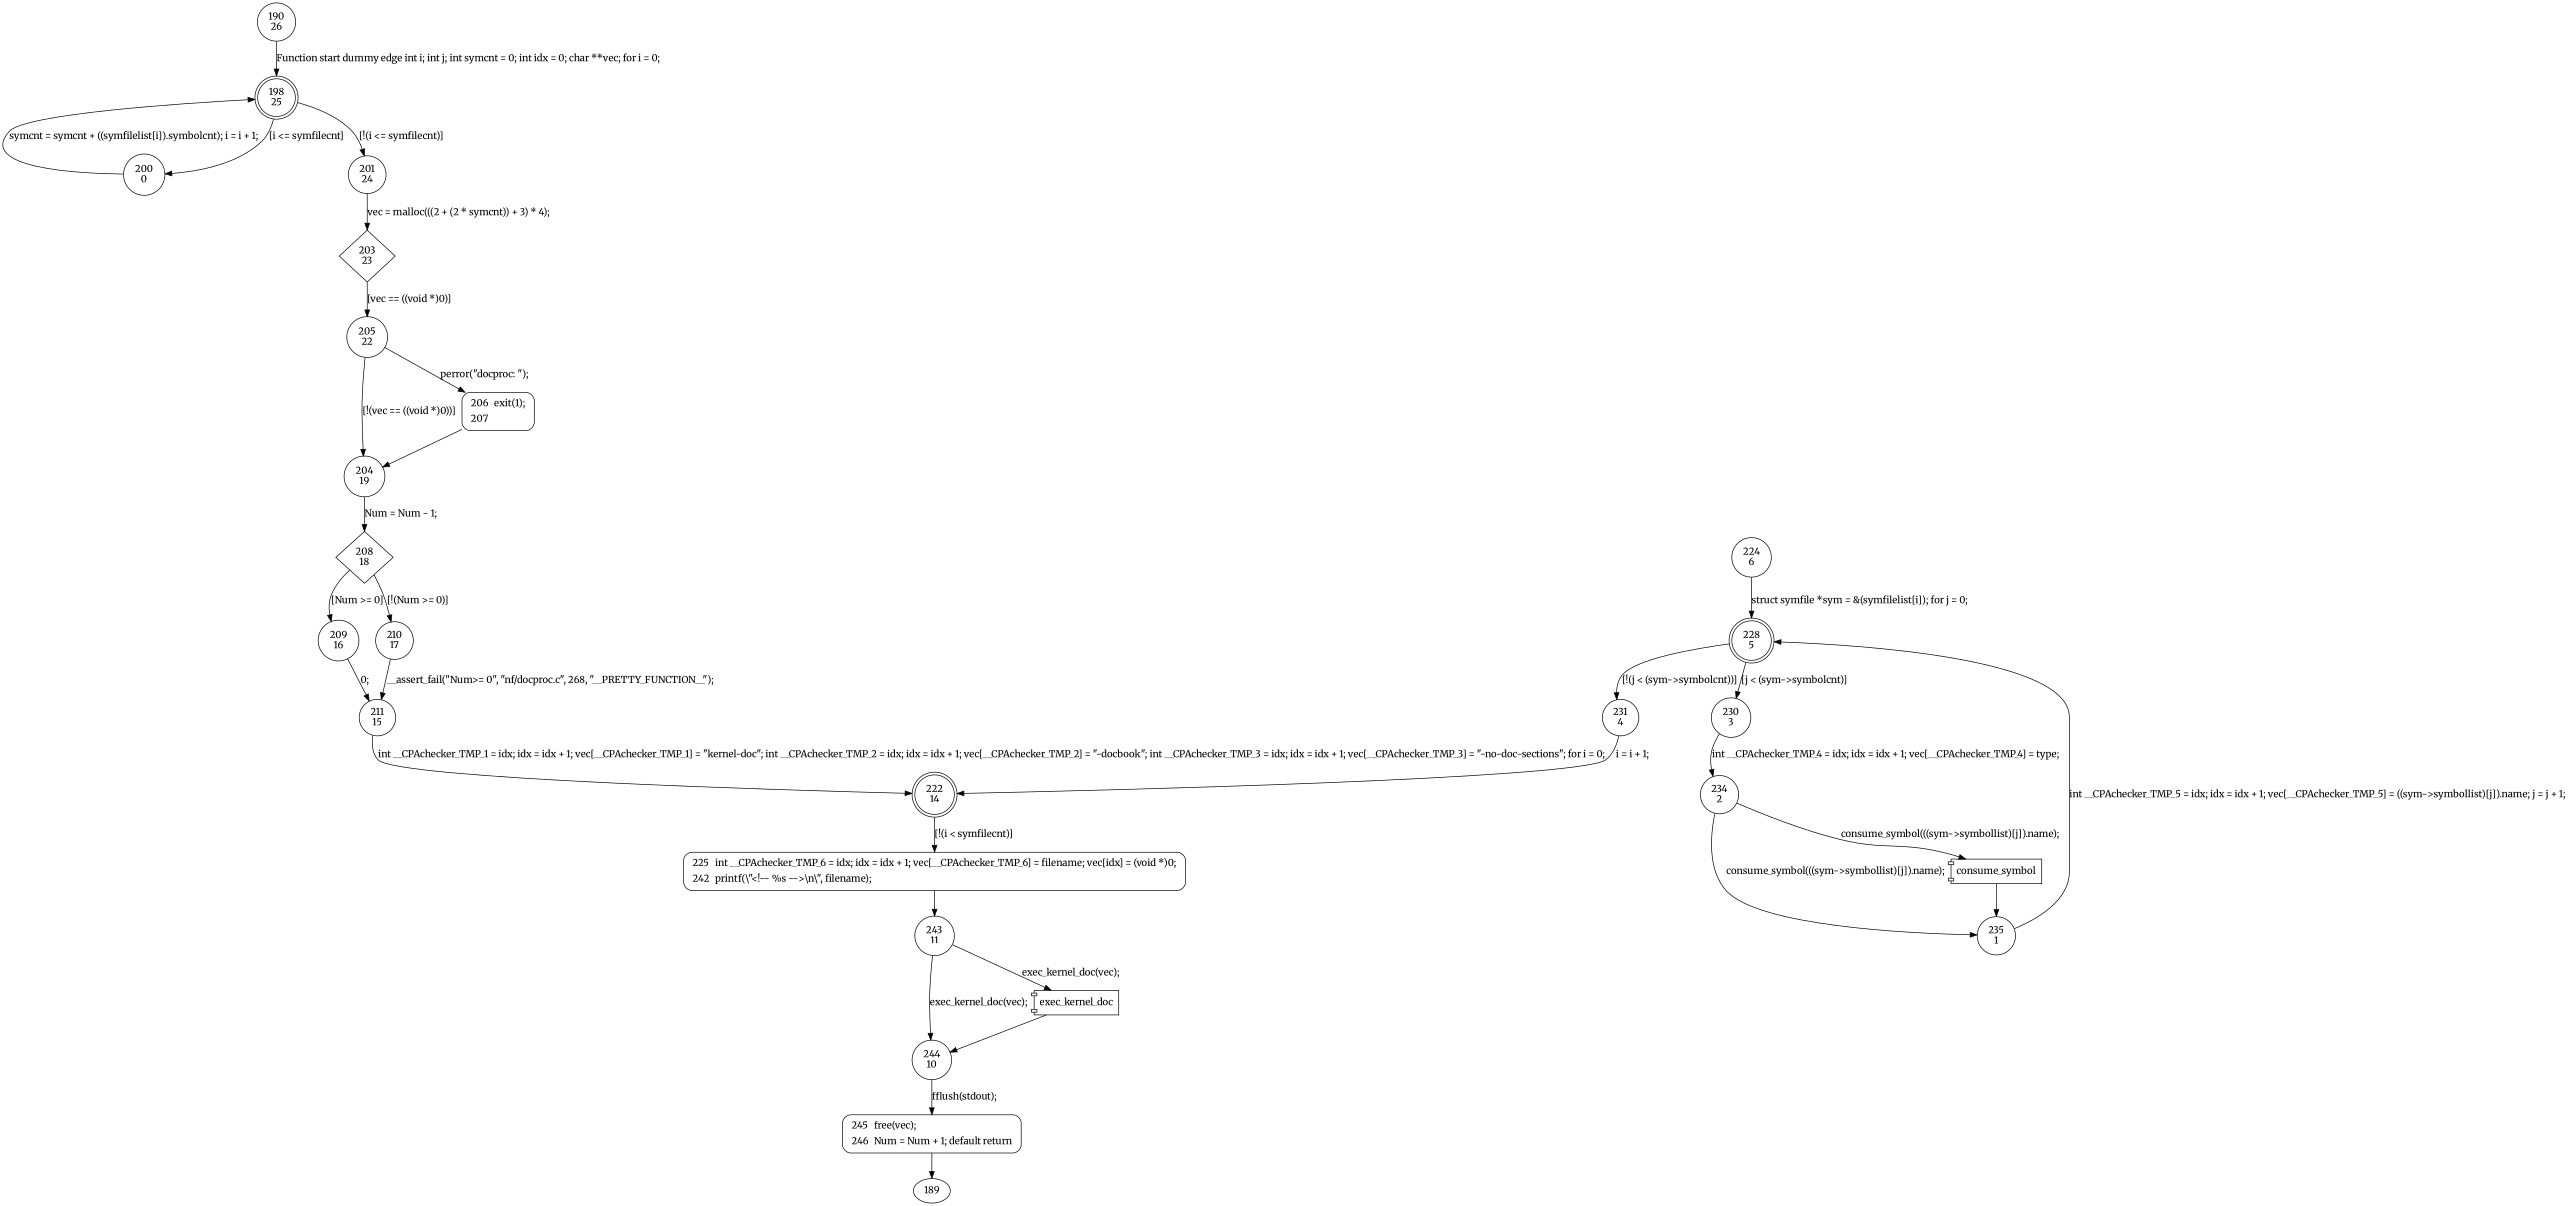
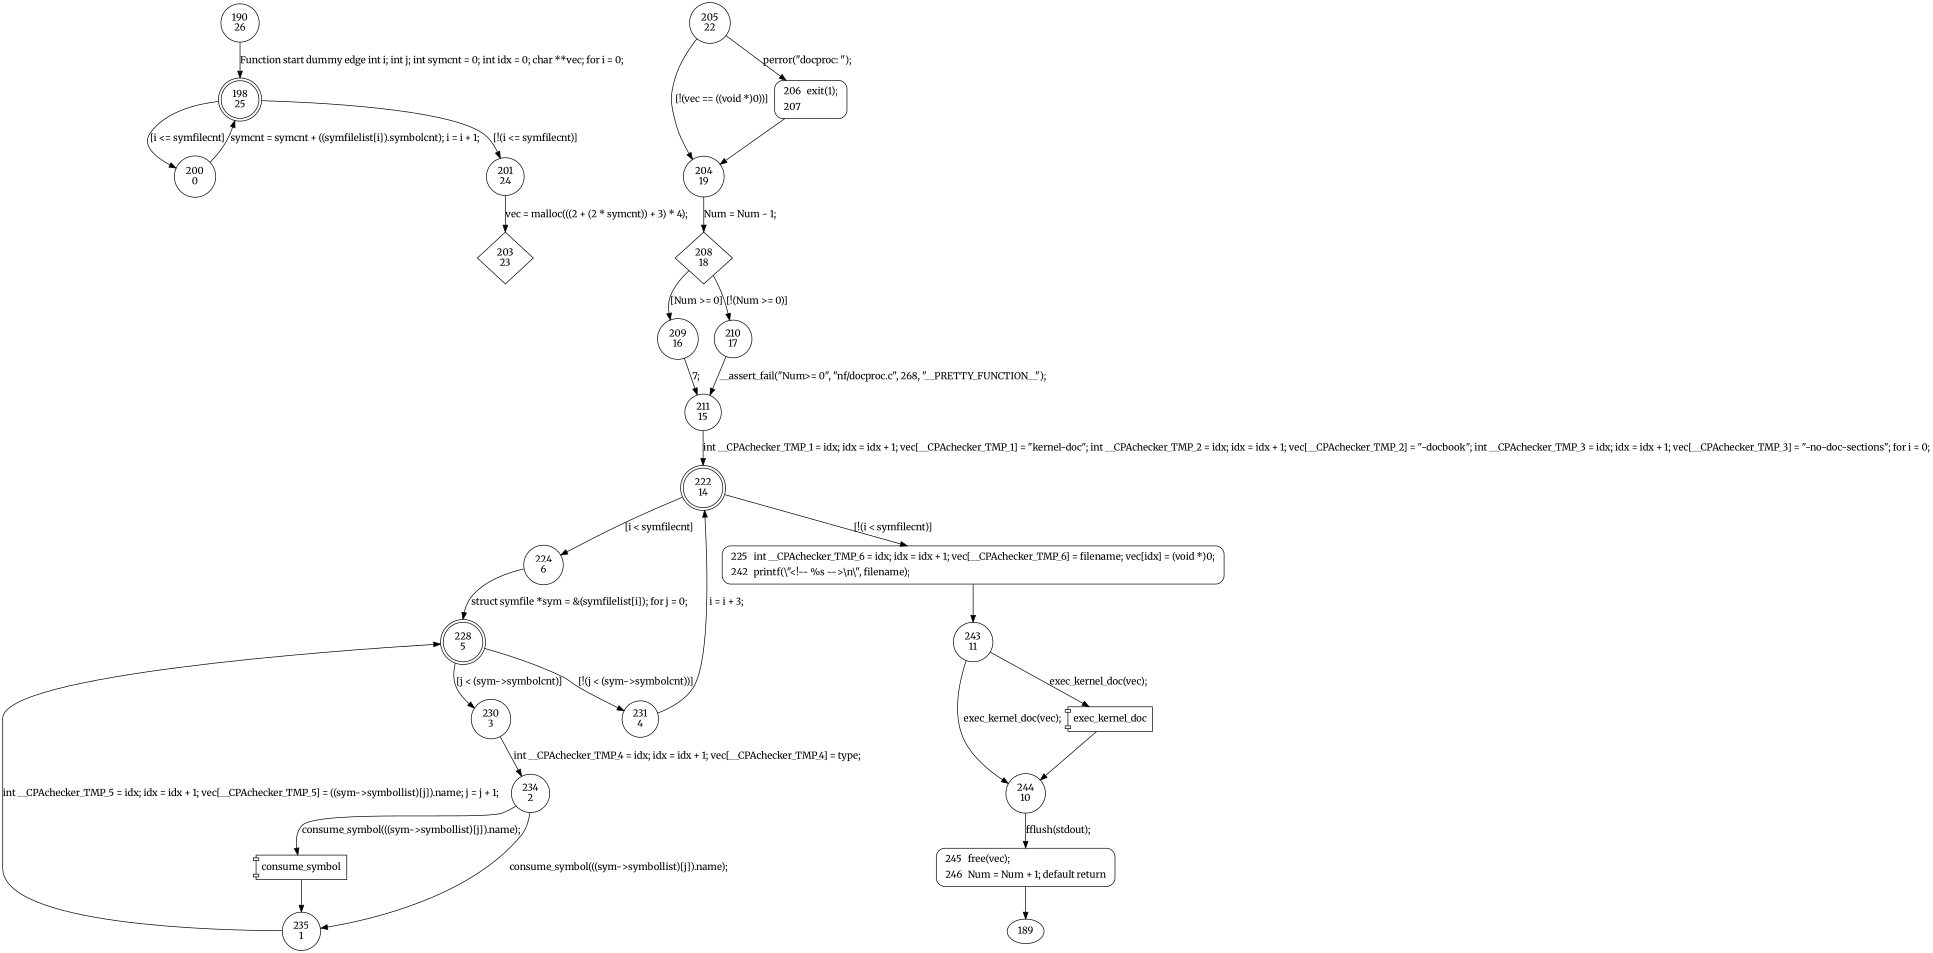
edge "203 23" -> "205 22": removed, label "[vec == ((void *)0)]"
edge "222 14" -> "224 6": added, label "[i < symfilecnt]"
edge "209 16" -> "211 15": label "0;" -> "7;"
edge "231 4" -> "222 14": label " i = i + 1;" -> " i = i + 3;"
